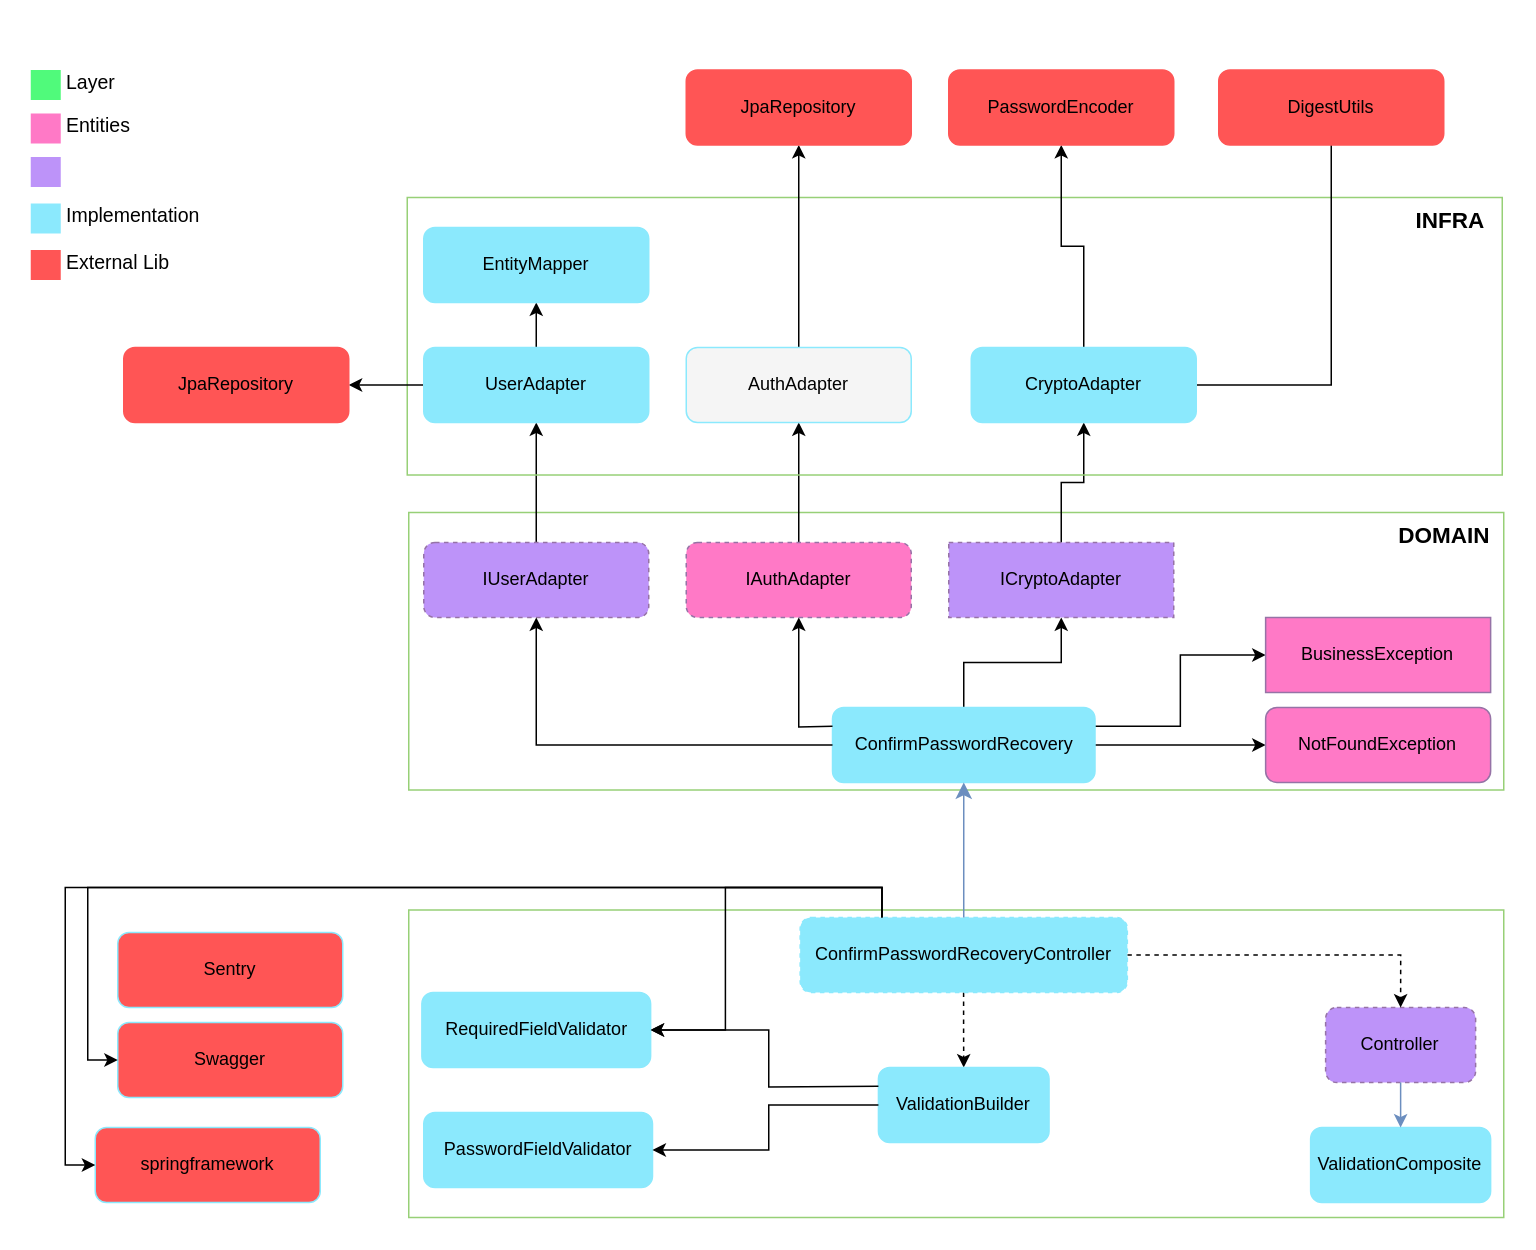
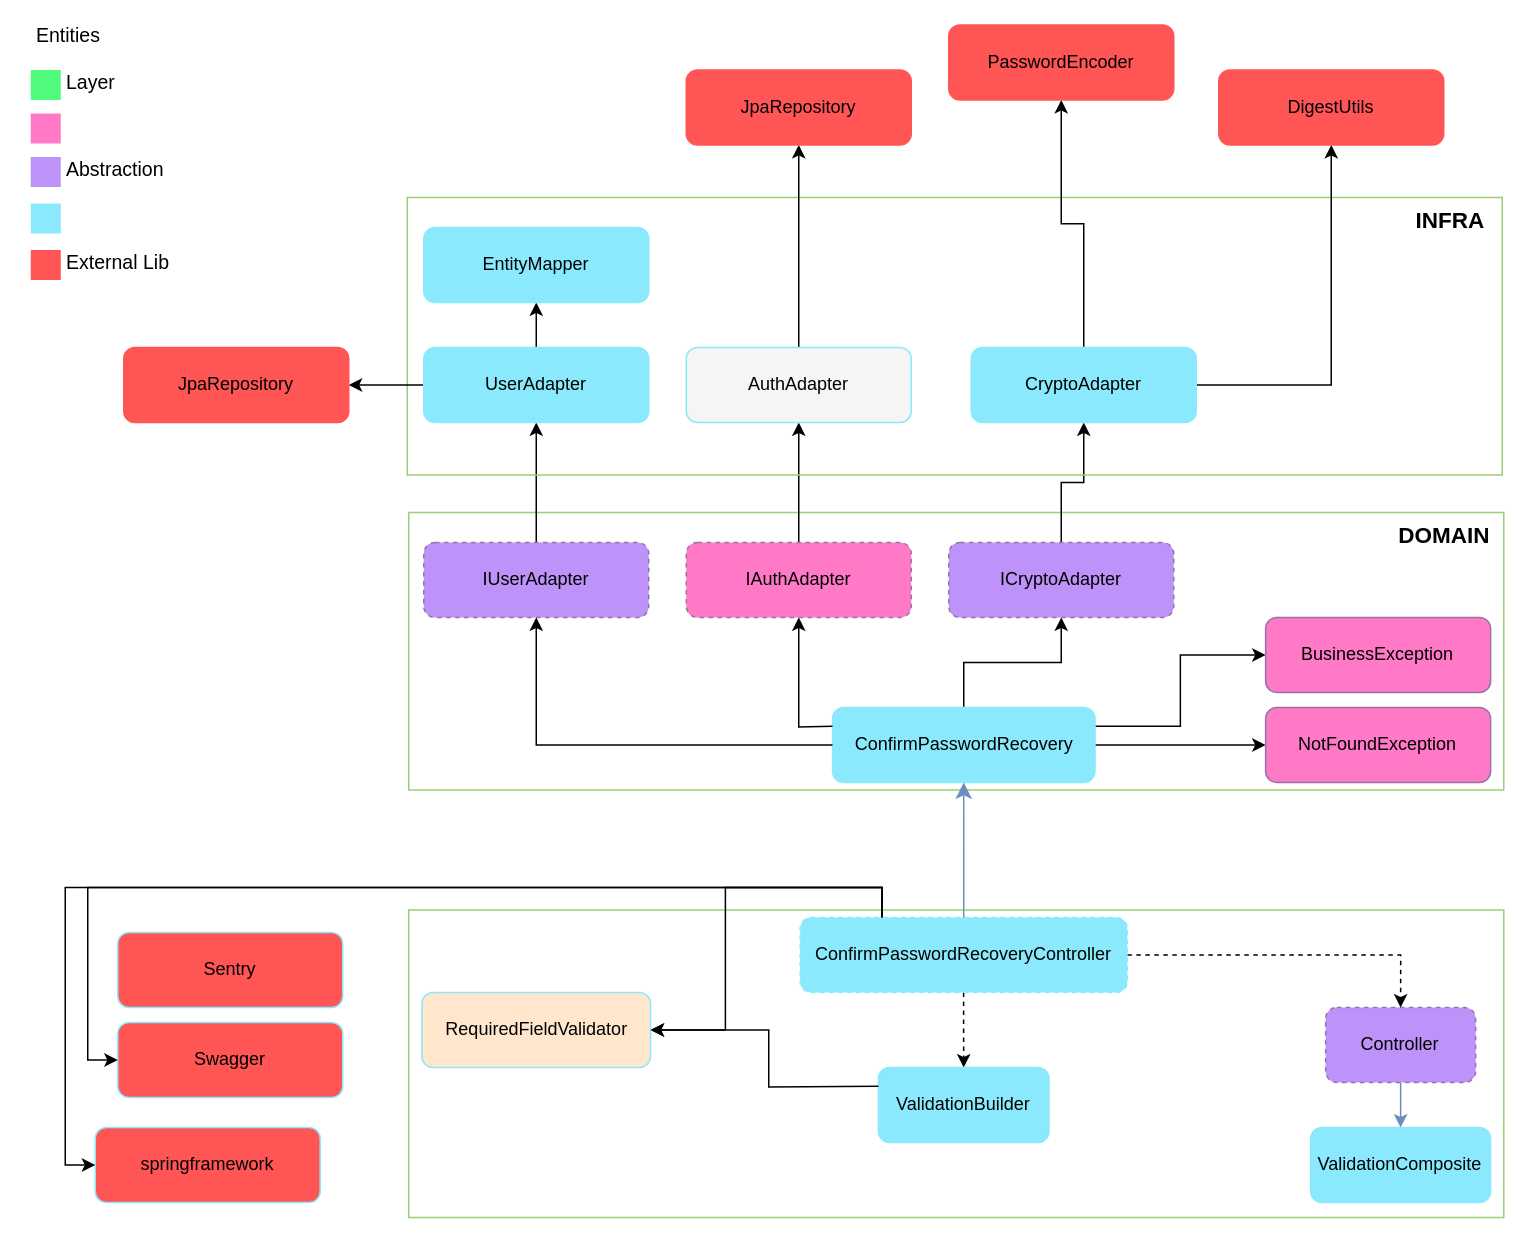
node "PasswordEncoder": moved (1061, 107) -> (1061, 62)
node "Entities": moved (116, 128) -> (86, 38)
edge "DigestUtils" -- "CryptoAdapter": arrowhead none -> classic
node "Abstraction": added
node "Implementation": removed
node "ICryptoAdapter": shape rectangle -> rounded rectangle
node "BusinessException": shape rectangle -> rounded rectangle
node "RequiredFieldValidator": fillcolor #8be9fd -> #ffe6cc
edge "ValidationBuilder" -> "PasswordFieldValidator": removed
node "PasswordFieldValidator": removed
